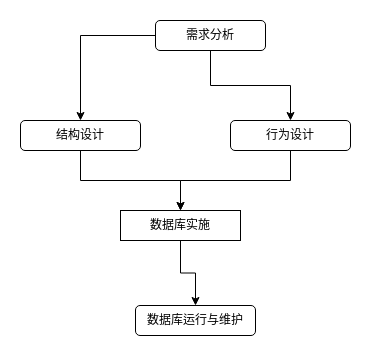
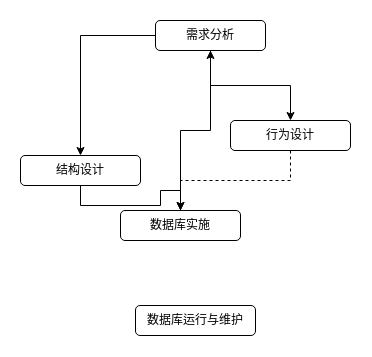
node "结构设计": moved (81, 136) -> (81, 171)
edge "行为设计" -> "数据库实施": style solid -> dashed
node "数据库实施": shape rectangle -> rounded rectangle
edge "数据库实施" -> "数据库运行与维护": now "数据库实施" -> "需求分析"
